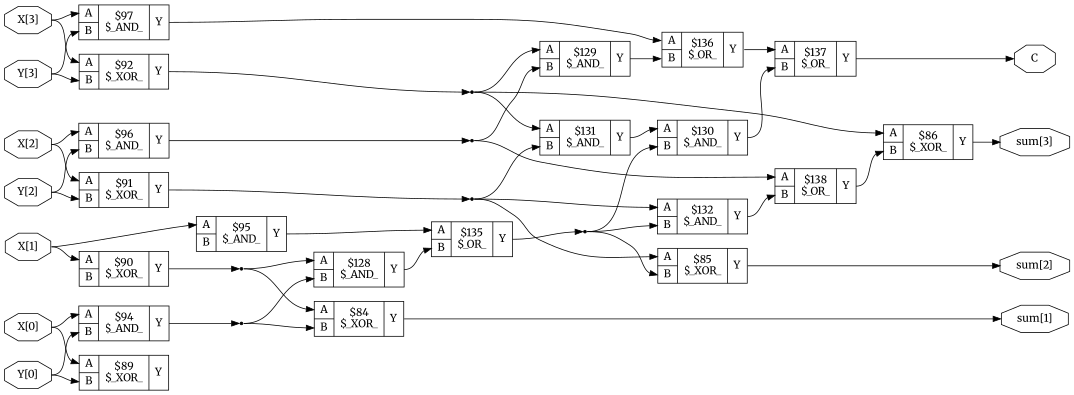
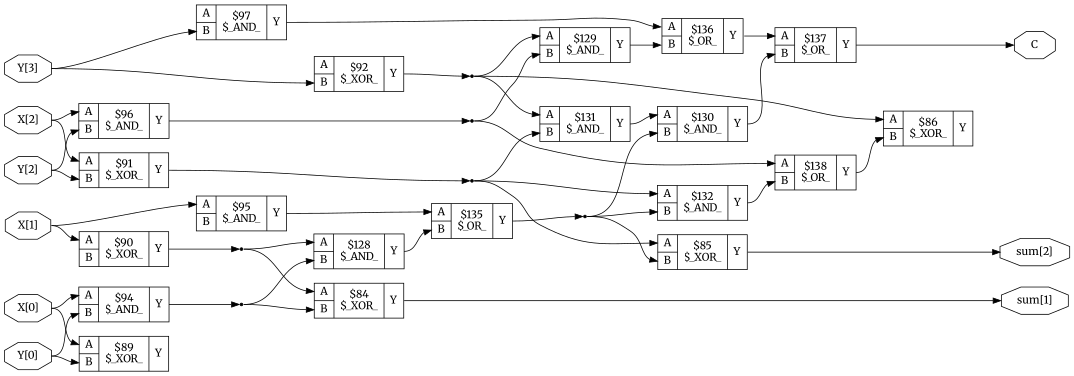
node "X[3]": removed
node "sum[3]": removed
